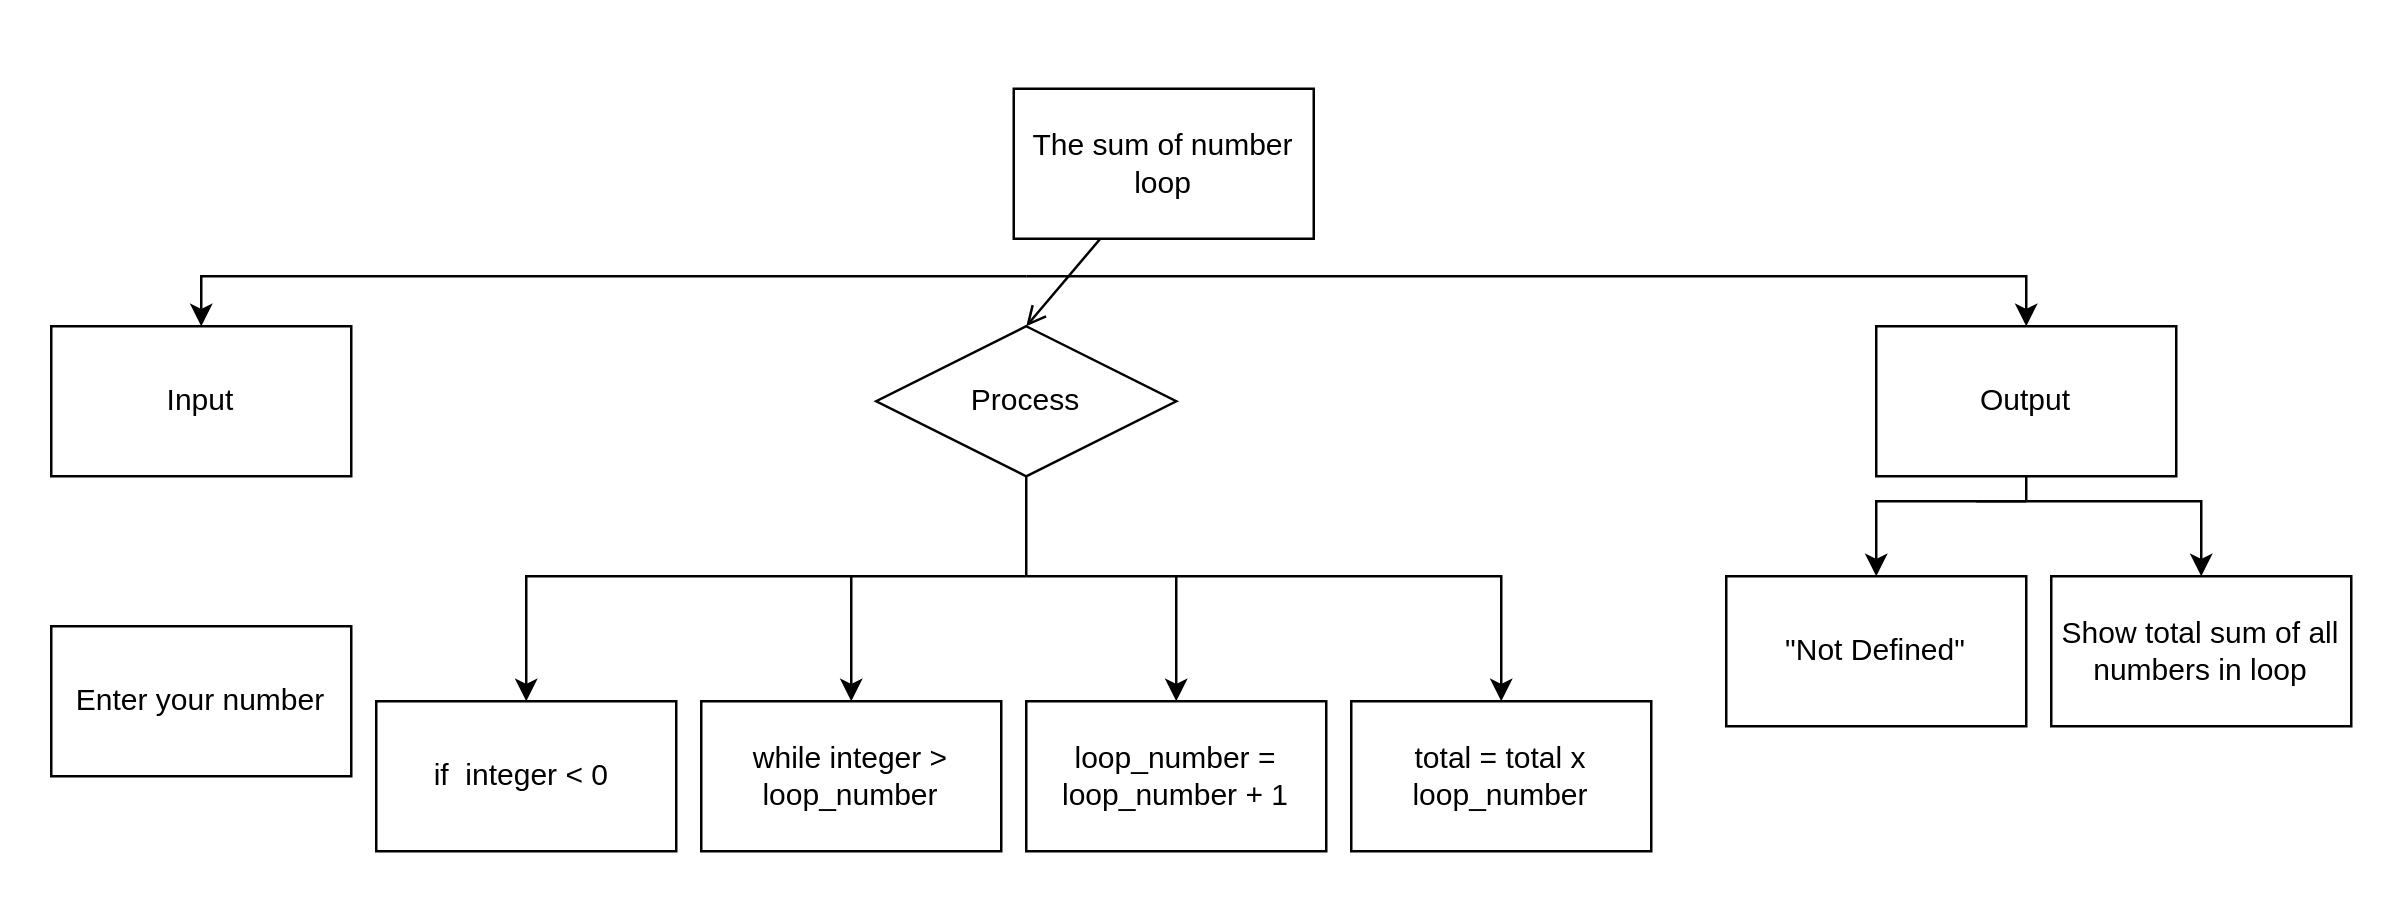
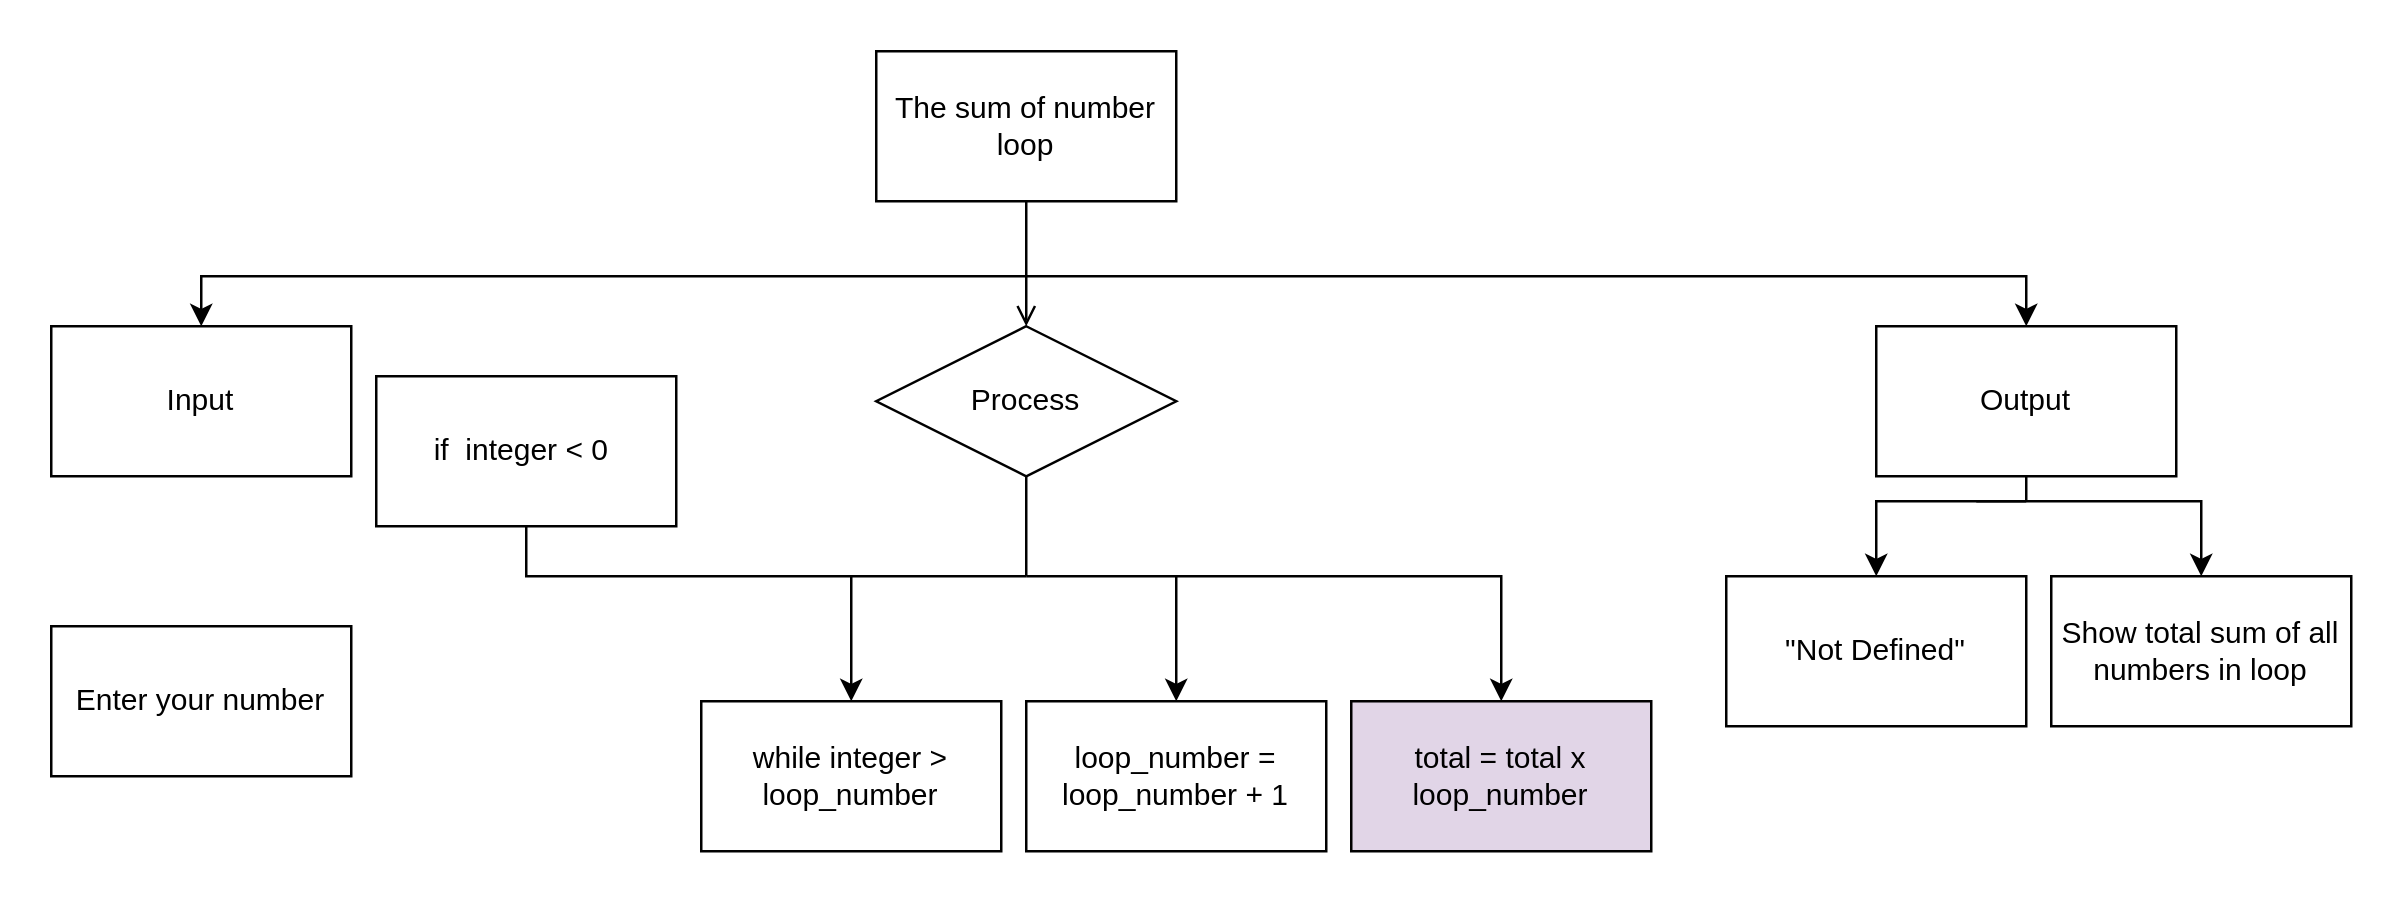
node "The sum of number loop": moved (1164, 164) -> (1026, 126)
node "if integer < 0": moved (526, 776) -> (526, 451)
node "total = total x loop_number": fillcolor #ffffff -> #e1d5e7
